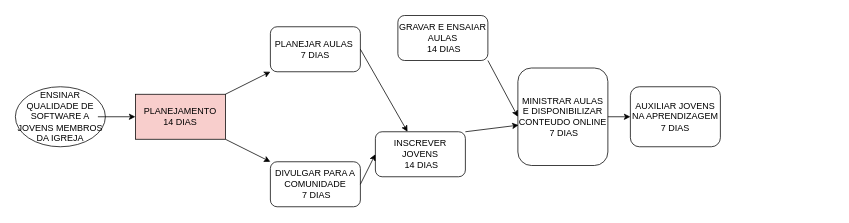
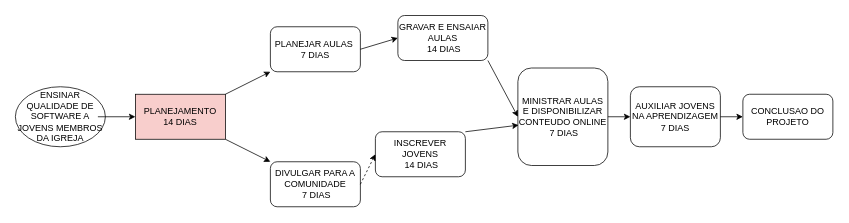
edge "PLANEJAR AULAS 7 DIAS" -> "INSCREVER JOVENS 14 DIAS": now "PLANEJAR AULAS 7 DIAS" -> "GRAVAR E ENSAIAR AULAS 14 DIAS"
edge "AUXILIAR JOVENS NA APRENDIZAGEM 7 DIAS" -> "CONCLUSAO DO PROJETO": added
node "CONCLUSAO DO PROJETO": added
edge "DIVULGAR PARA A COMUNIDADE 7 DIAS" -> "INSCREVER JOVENS 14 DIAS": style solid -> dashed
